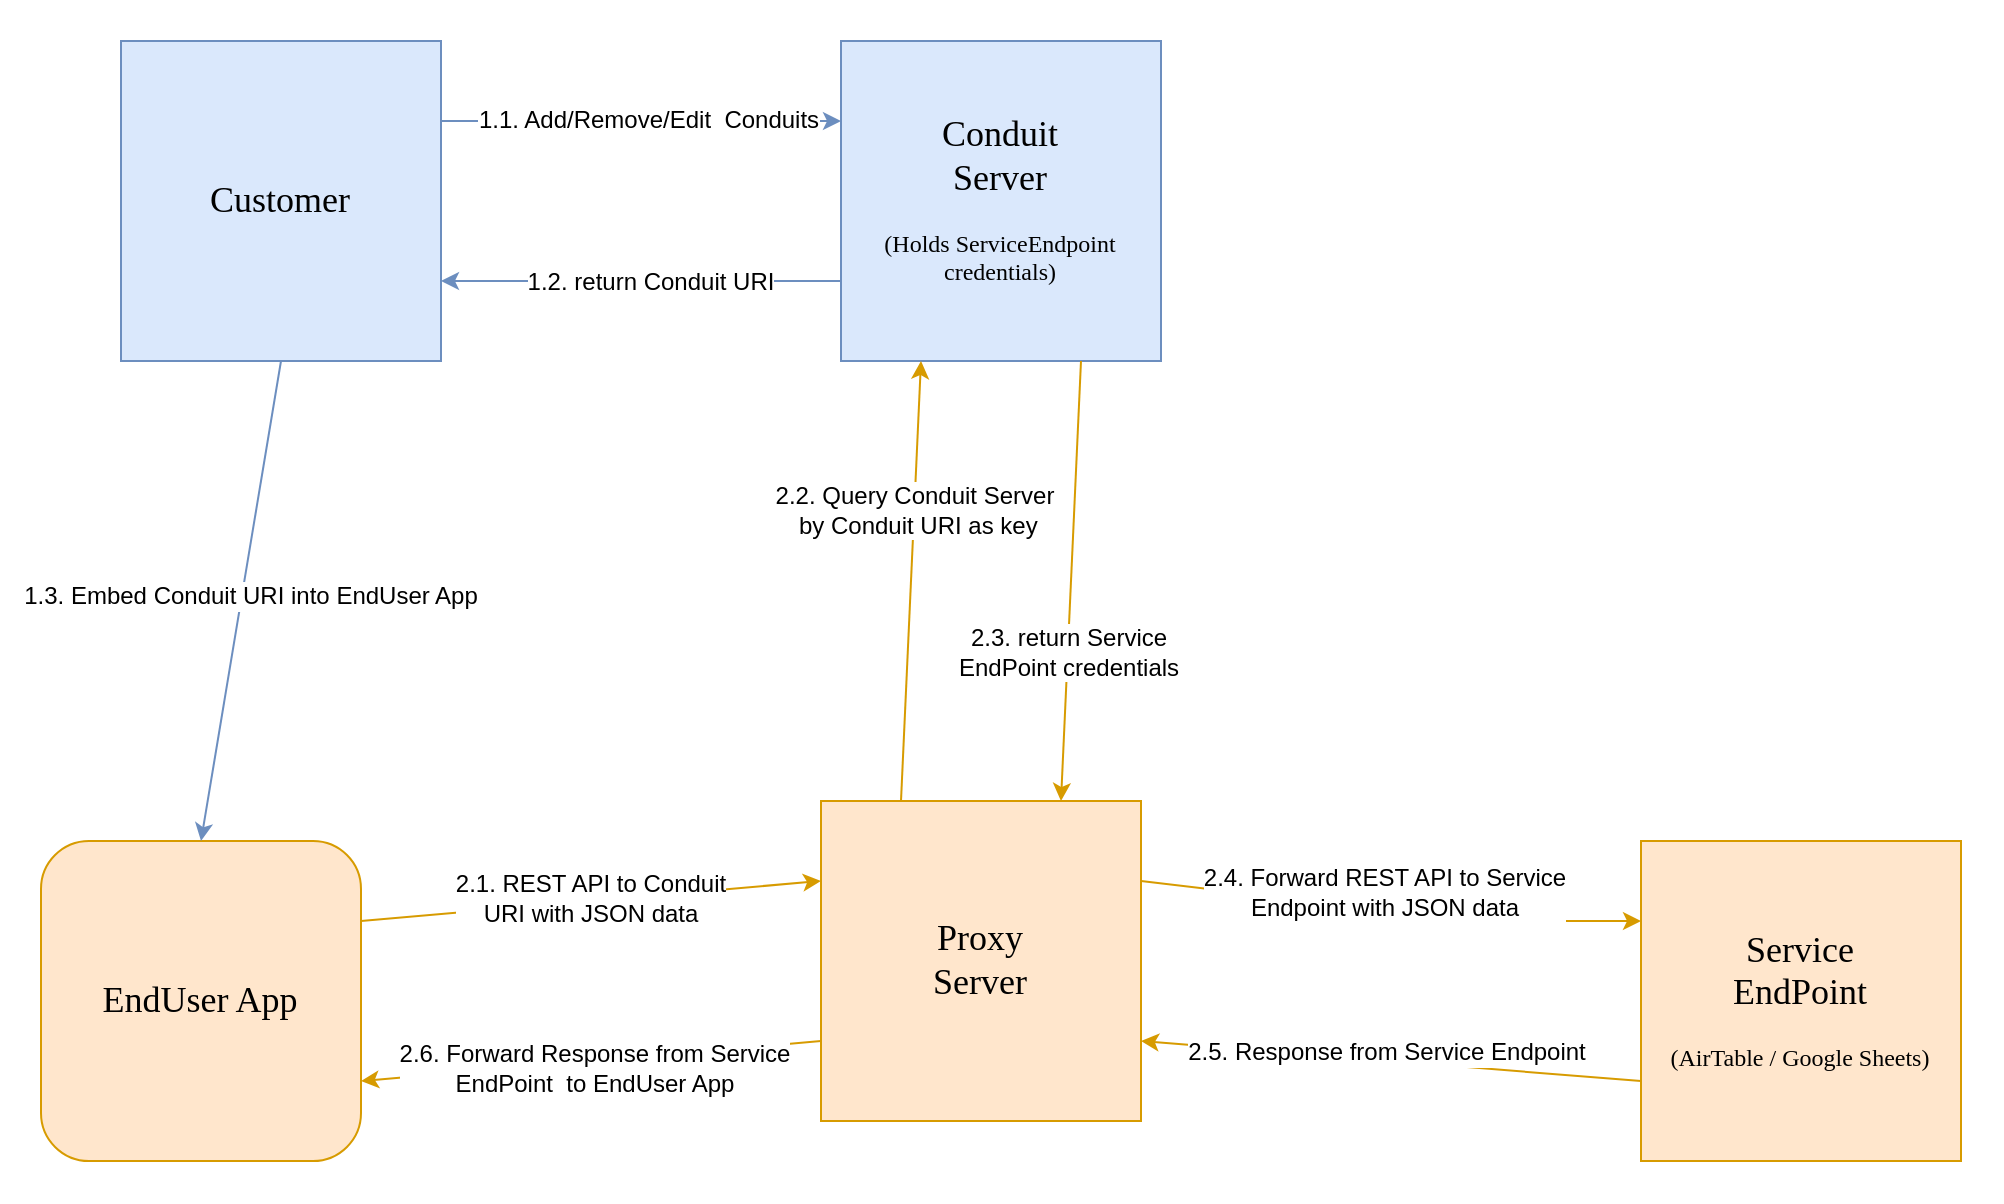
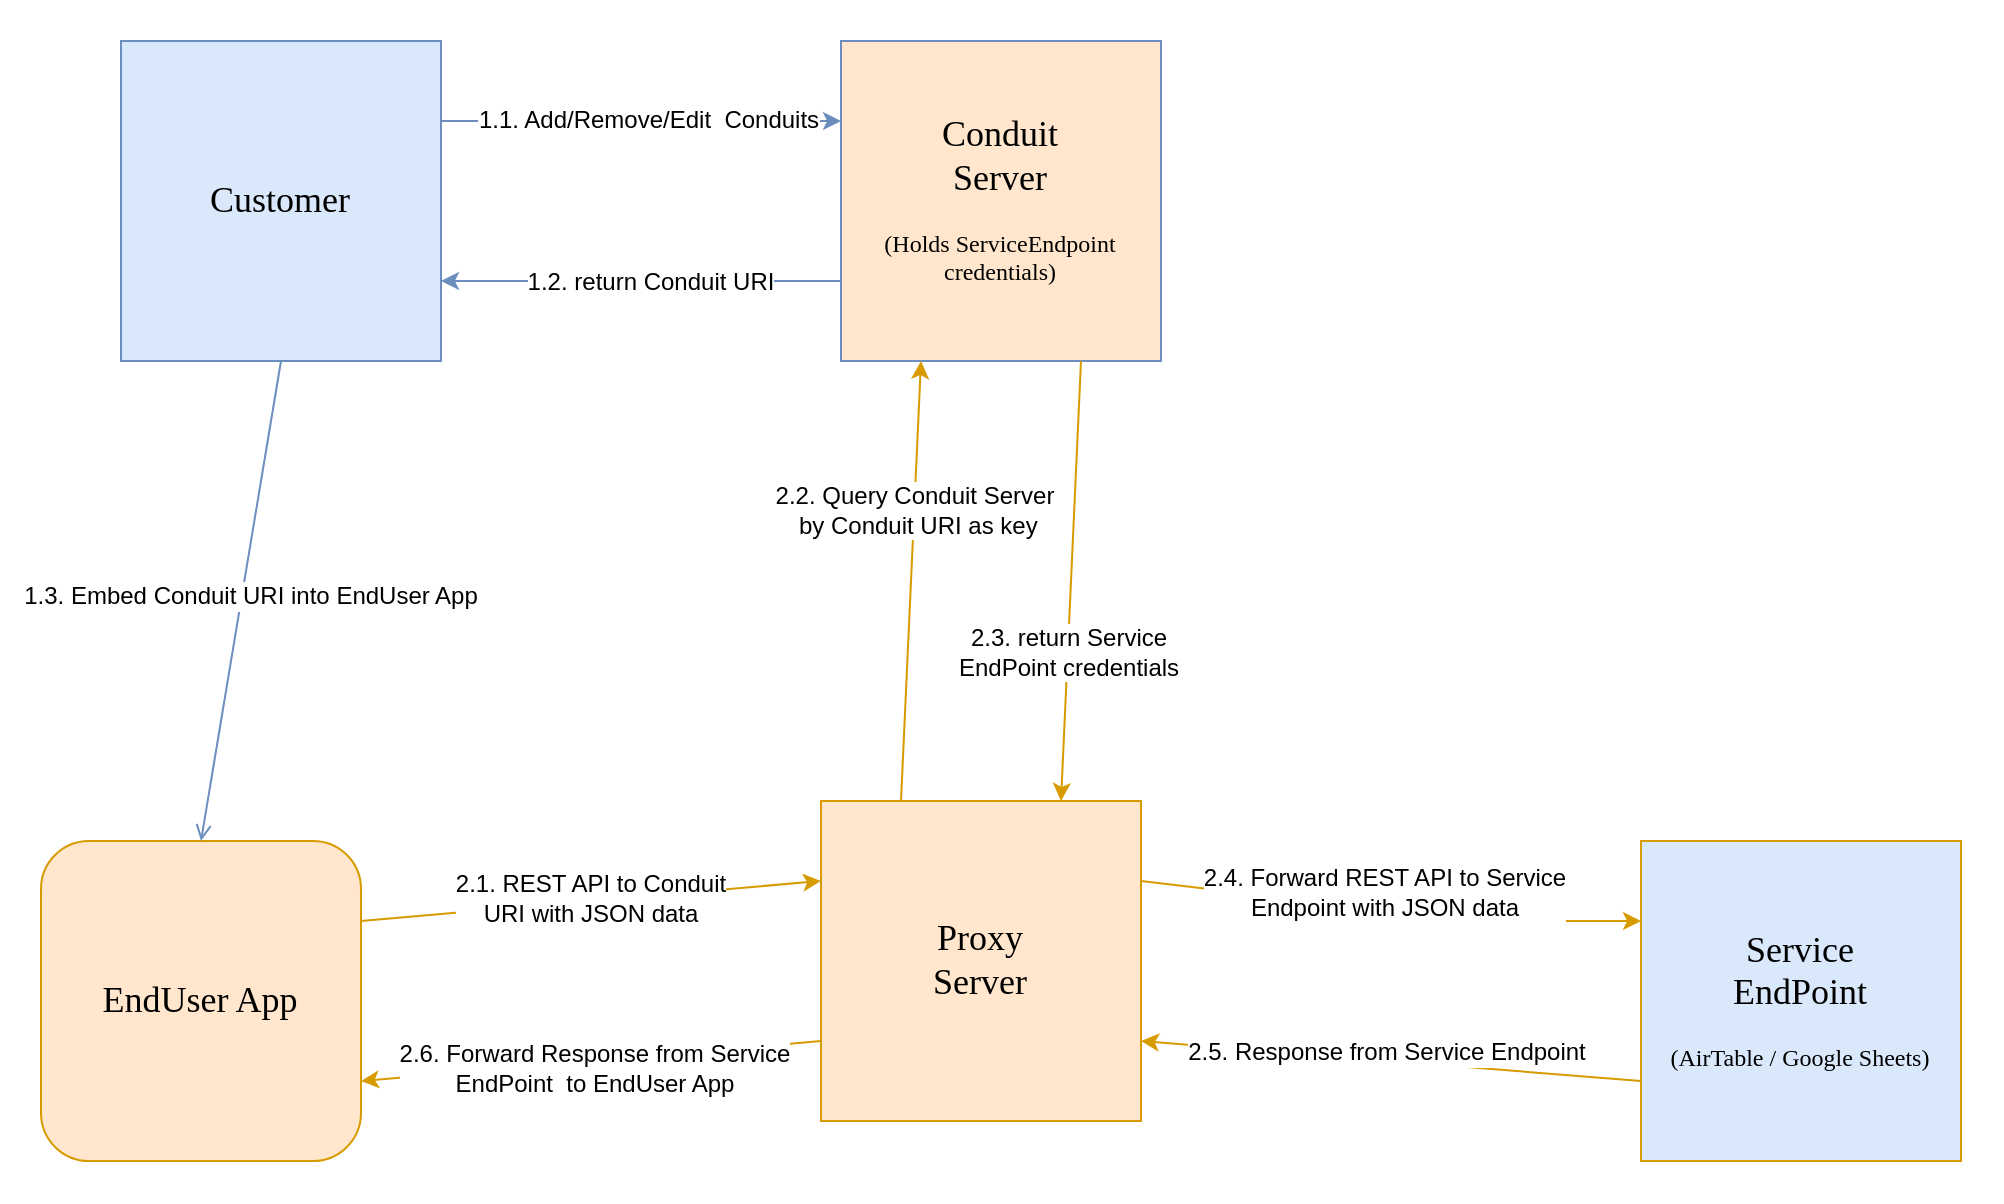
node "Conduit Server (Holds ServiceEndpoint credentials)": fillcolor #dae8fc -> #ffe6cc
edge "Customer" -> "EndUser App": arrowhead classic -> open
node "Service EndPoint (AirTable / Google Sheets)": fillcolor #ffe6cc -> #dae8fc
